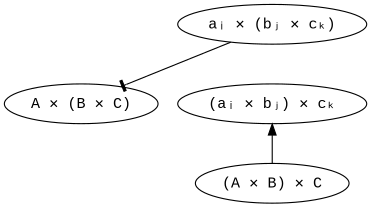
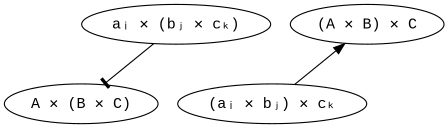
edge "(A ✕ B) ✕ C" -> "(aᵢ ✕ bⱼ) ✕ cₖ": reversed
